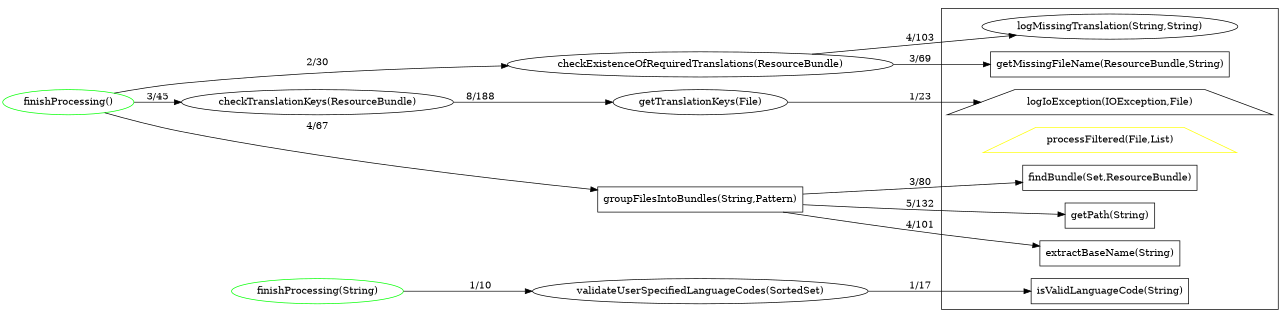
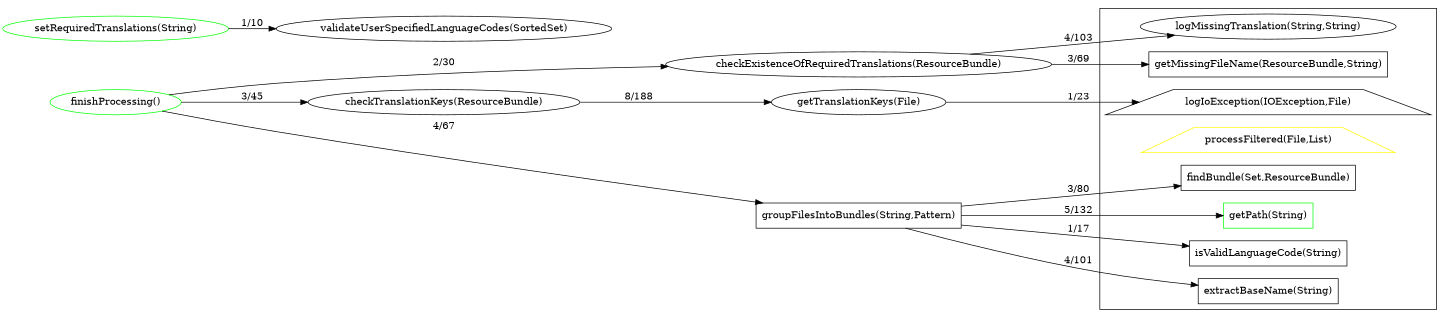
node "getPath(String)": color #000000ff -> #00ff00ff
node "finishProcessing(String)": label "finishProcessing(String)" -> "setRequiredTranslations(String)"
edge "validateUserSpecifiedLanguageCodes(SortedSet)" -> "isValidLanguageCode(String)": now "groupFilesIntoBundles(String,Pattern)" -> "isValidLanguageCode(String)"
